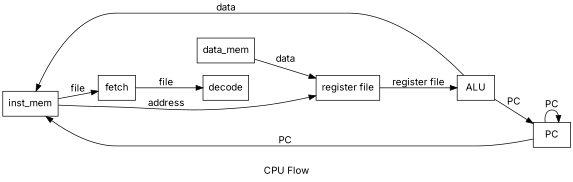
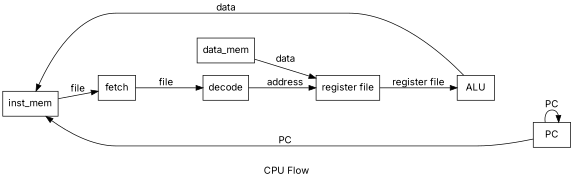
edge "ALU" -> "PC": removed, label "PC"
edge "inst_mem" -> "register file": now "decode" -> "register file"
